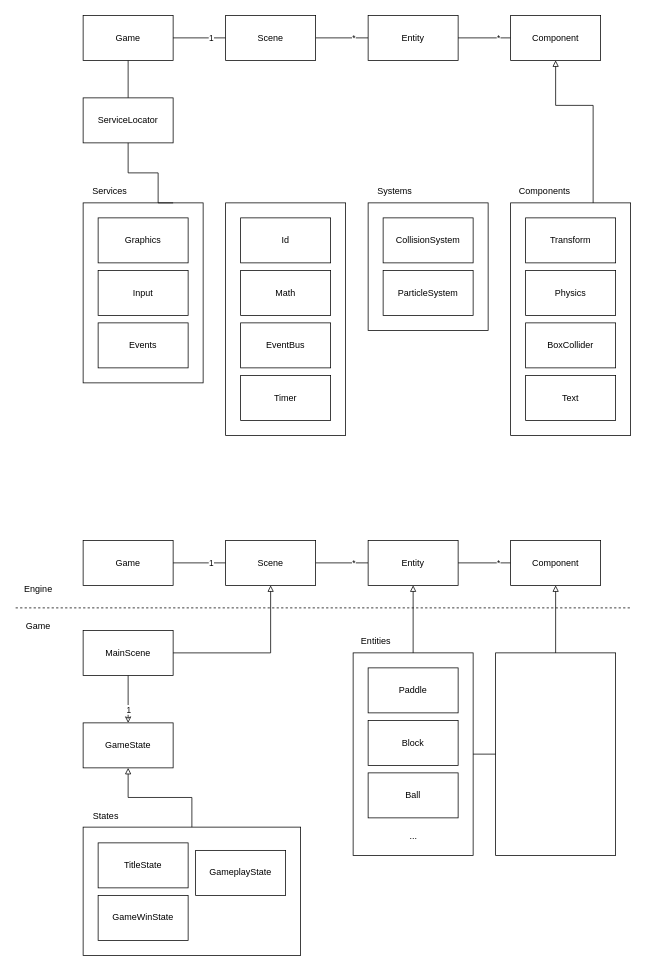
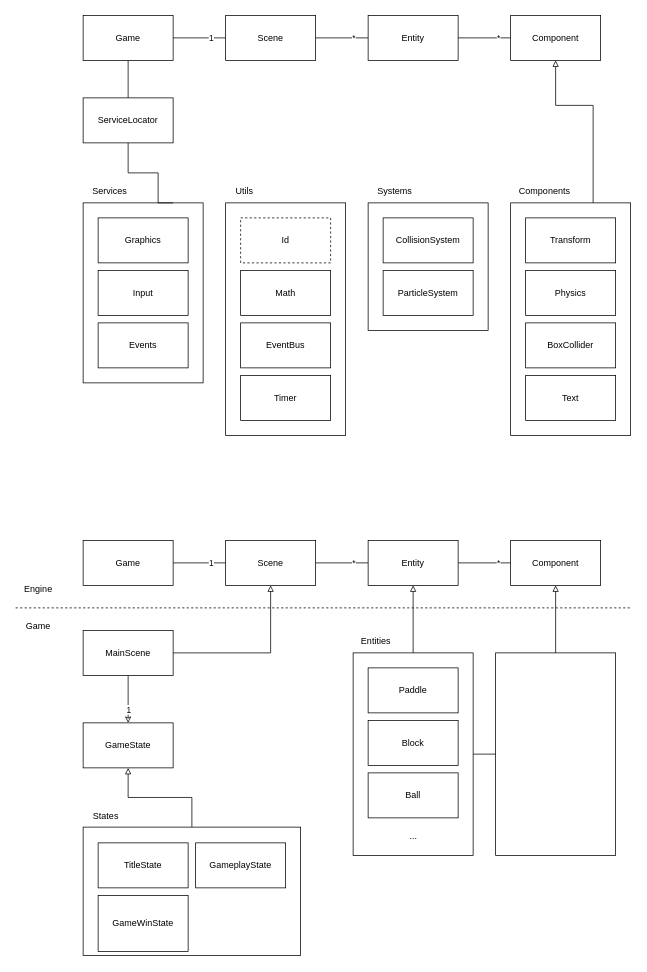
node "Utils": added
node "Id": style solid -> dashed
node "GameplayState": moved (240, 873) -> (240, 865)
node "GameWinState": size 90x45 -> 90x56
